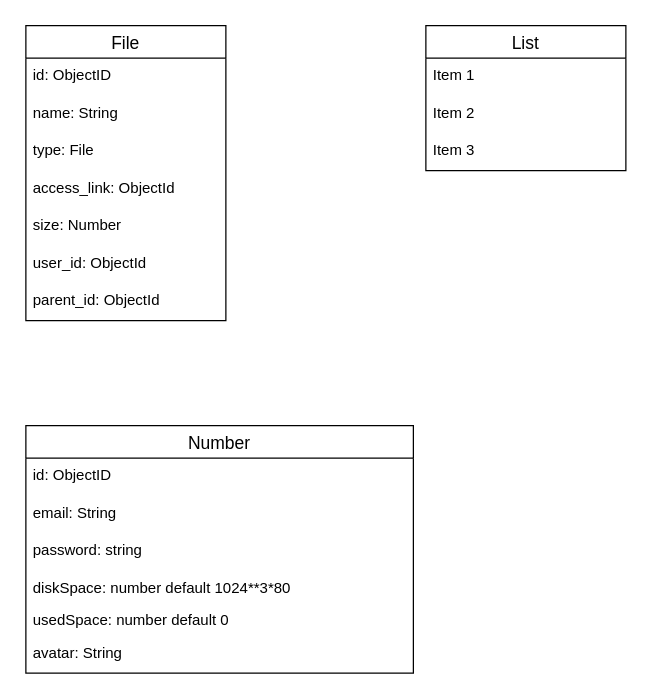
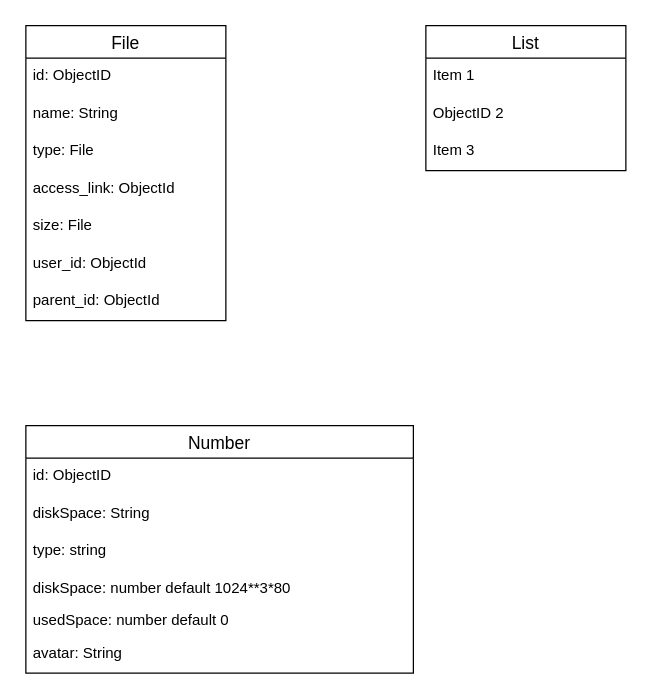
node "Item 2": label "Item 2" -> "ObjectID 2"
node "size: Number": label "size: Number" -> "size: File"
node "email: String": label "email: String" -> "diskSpace: String"
node "password: string": label "password: string" -> "type: string"
